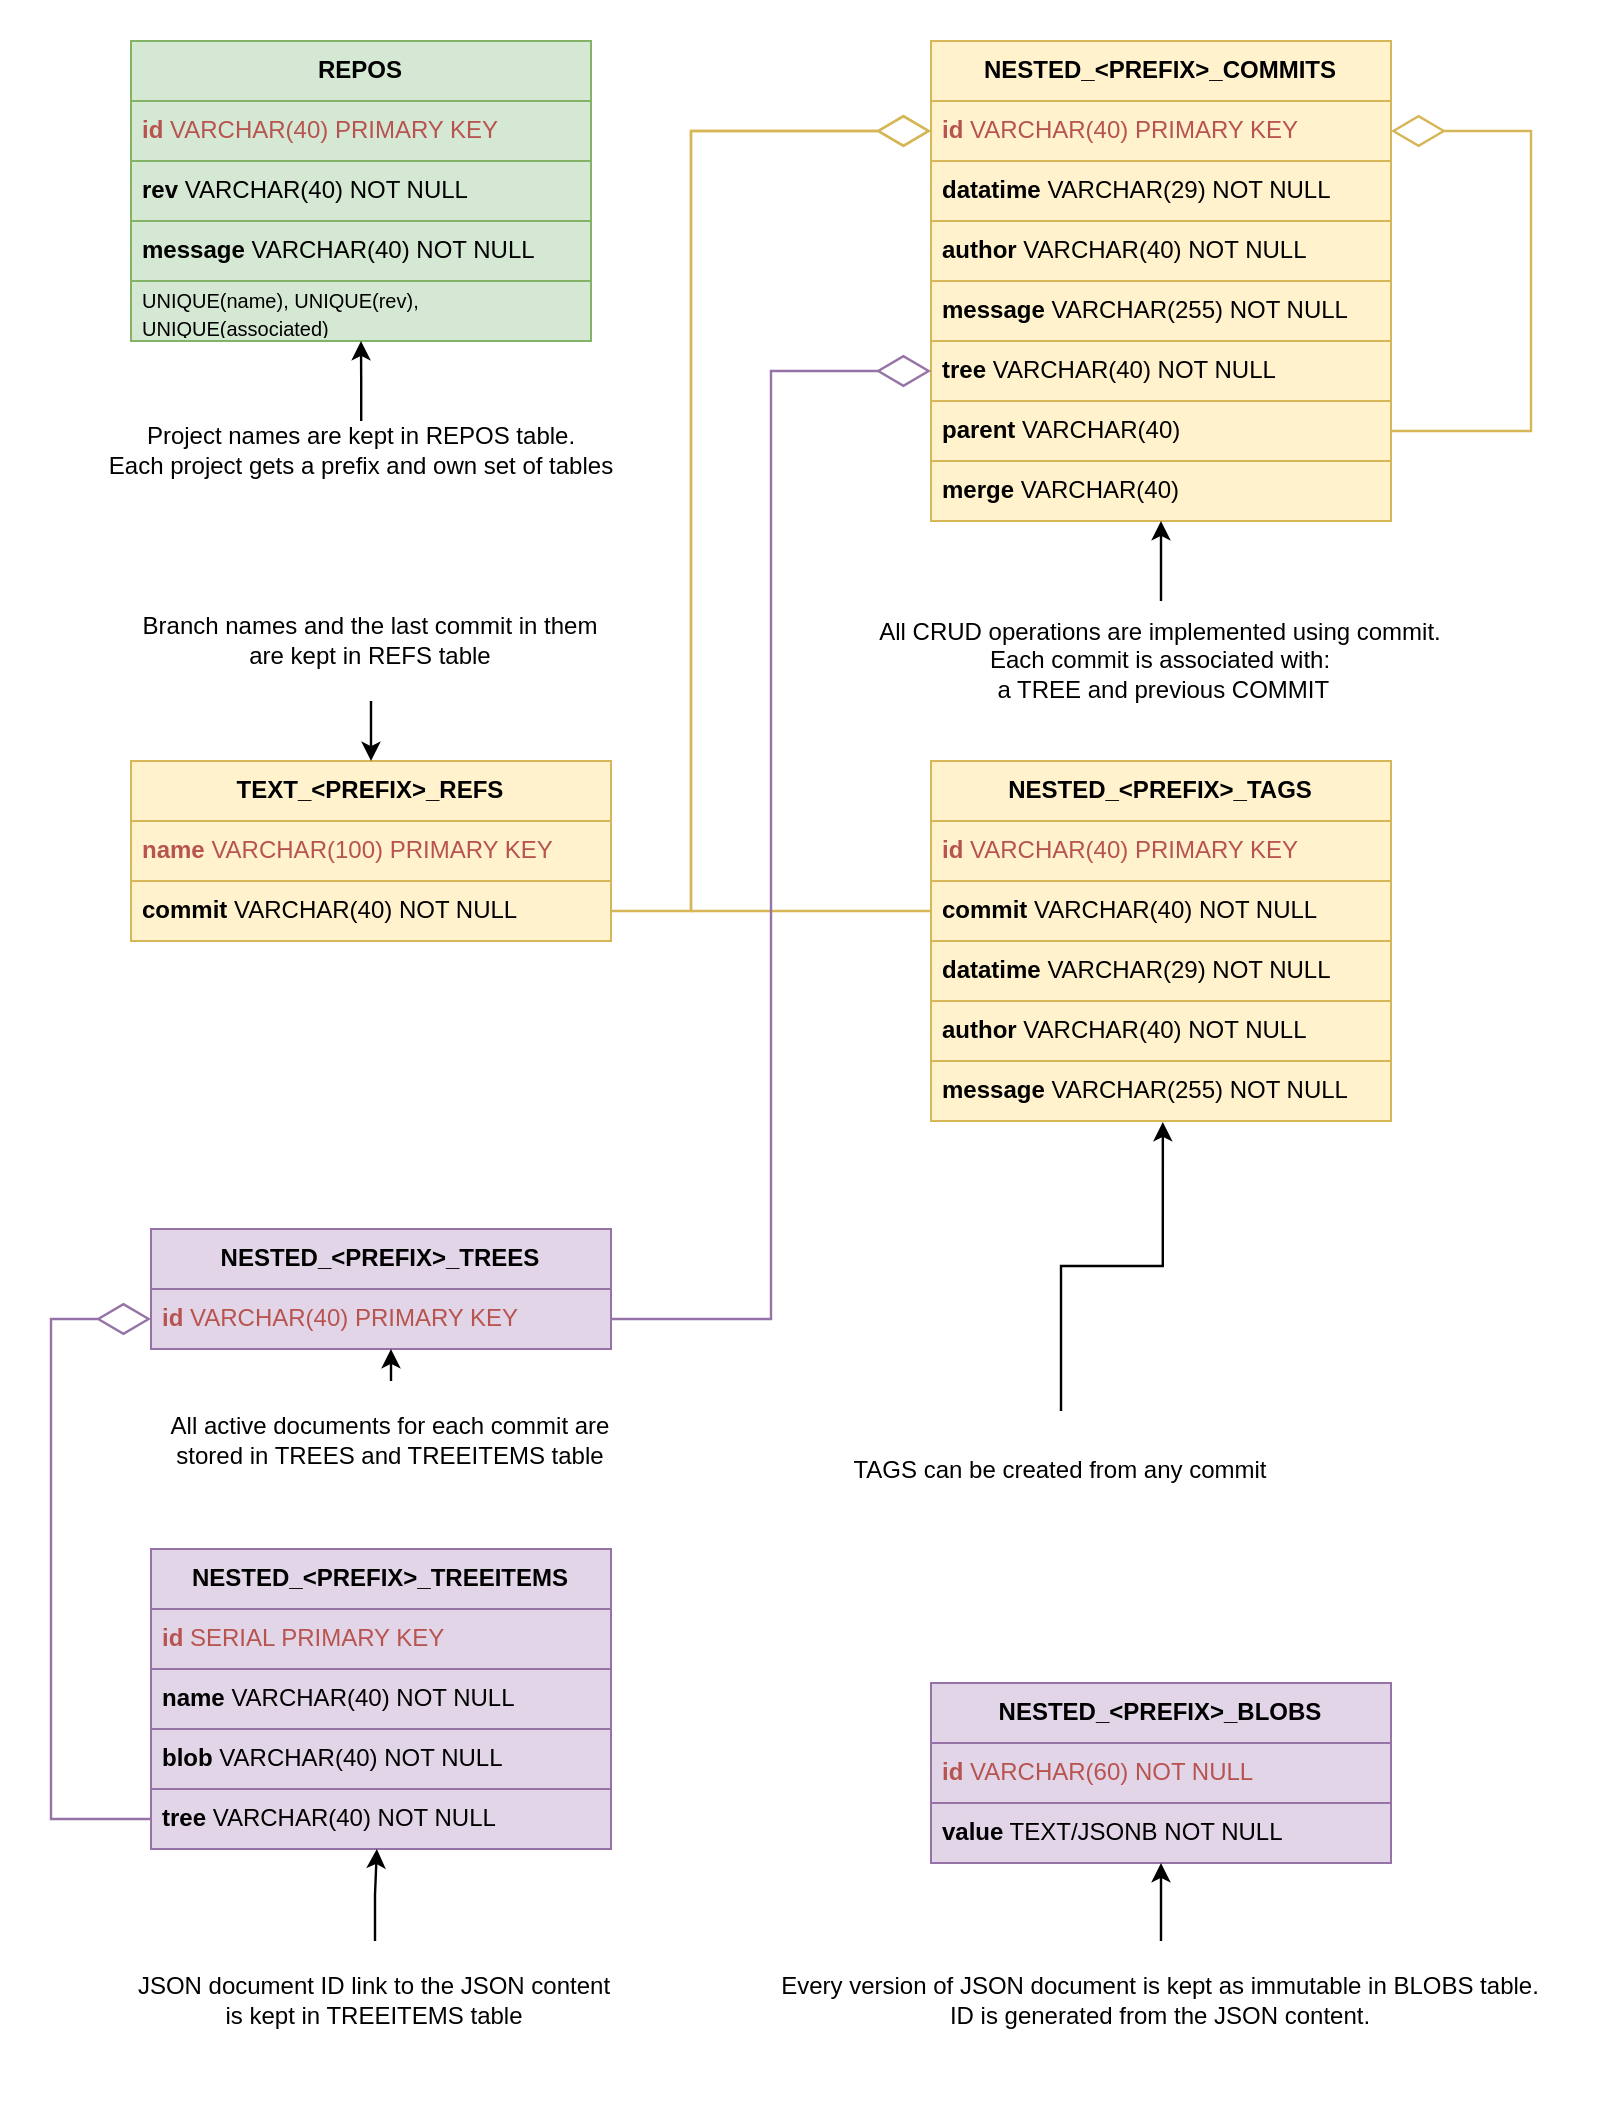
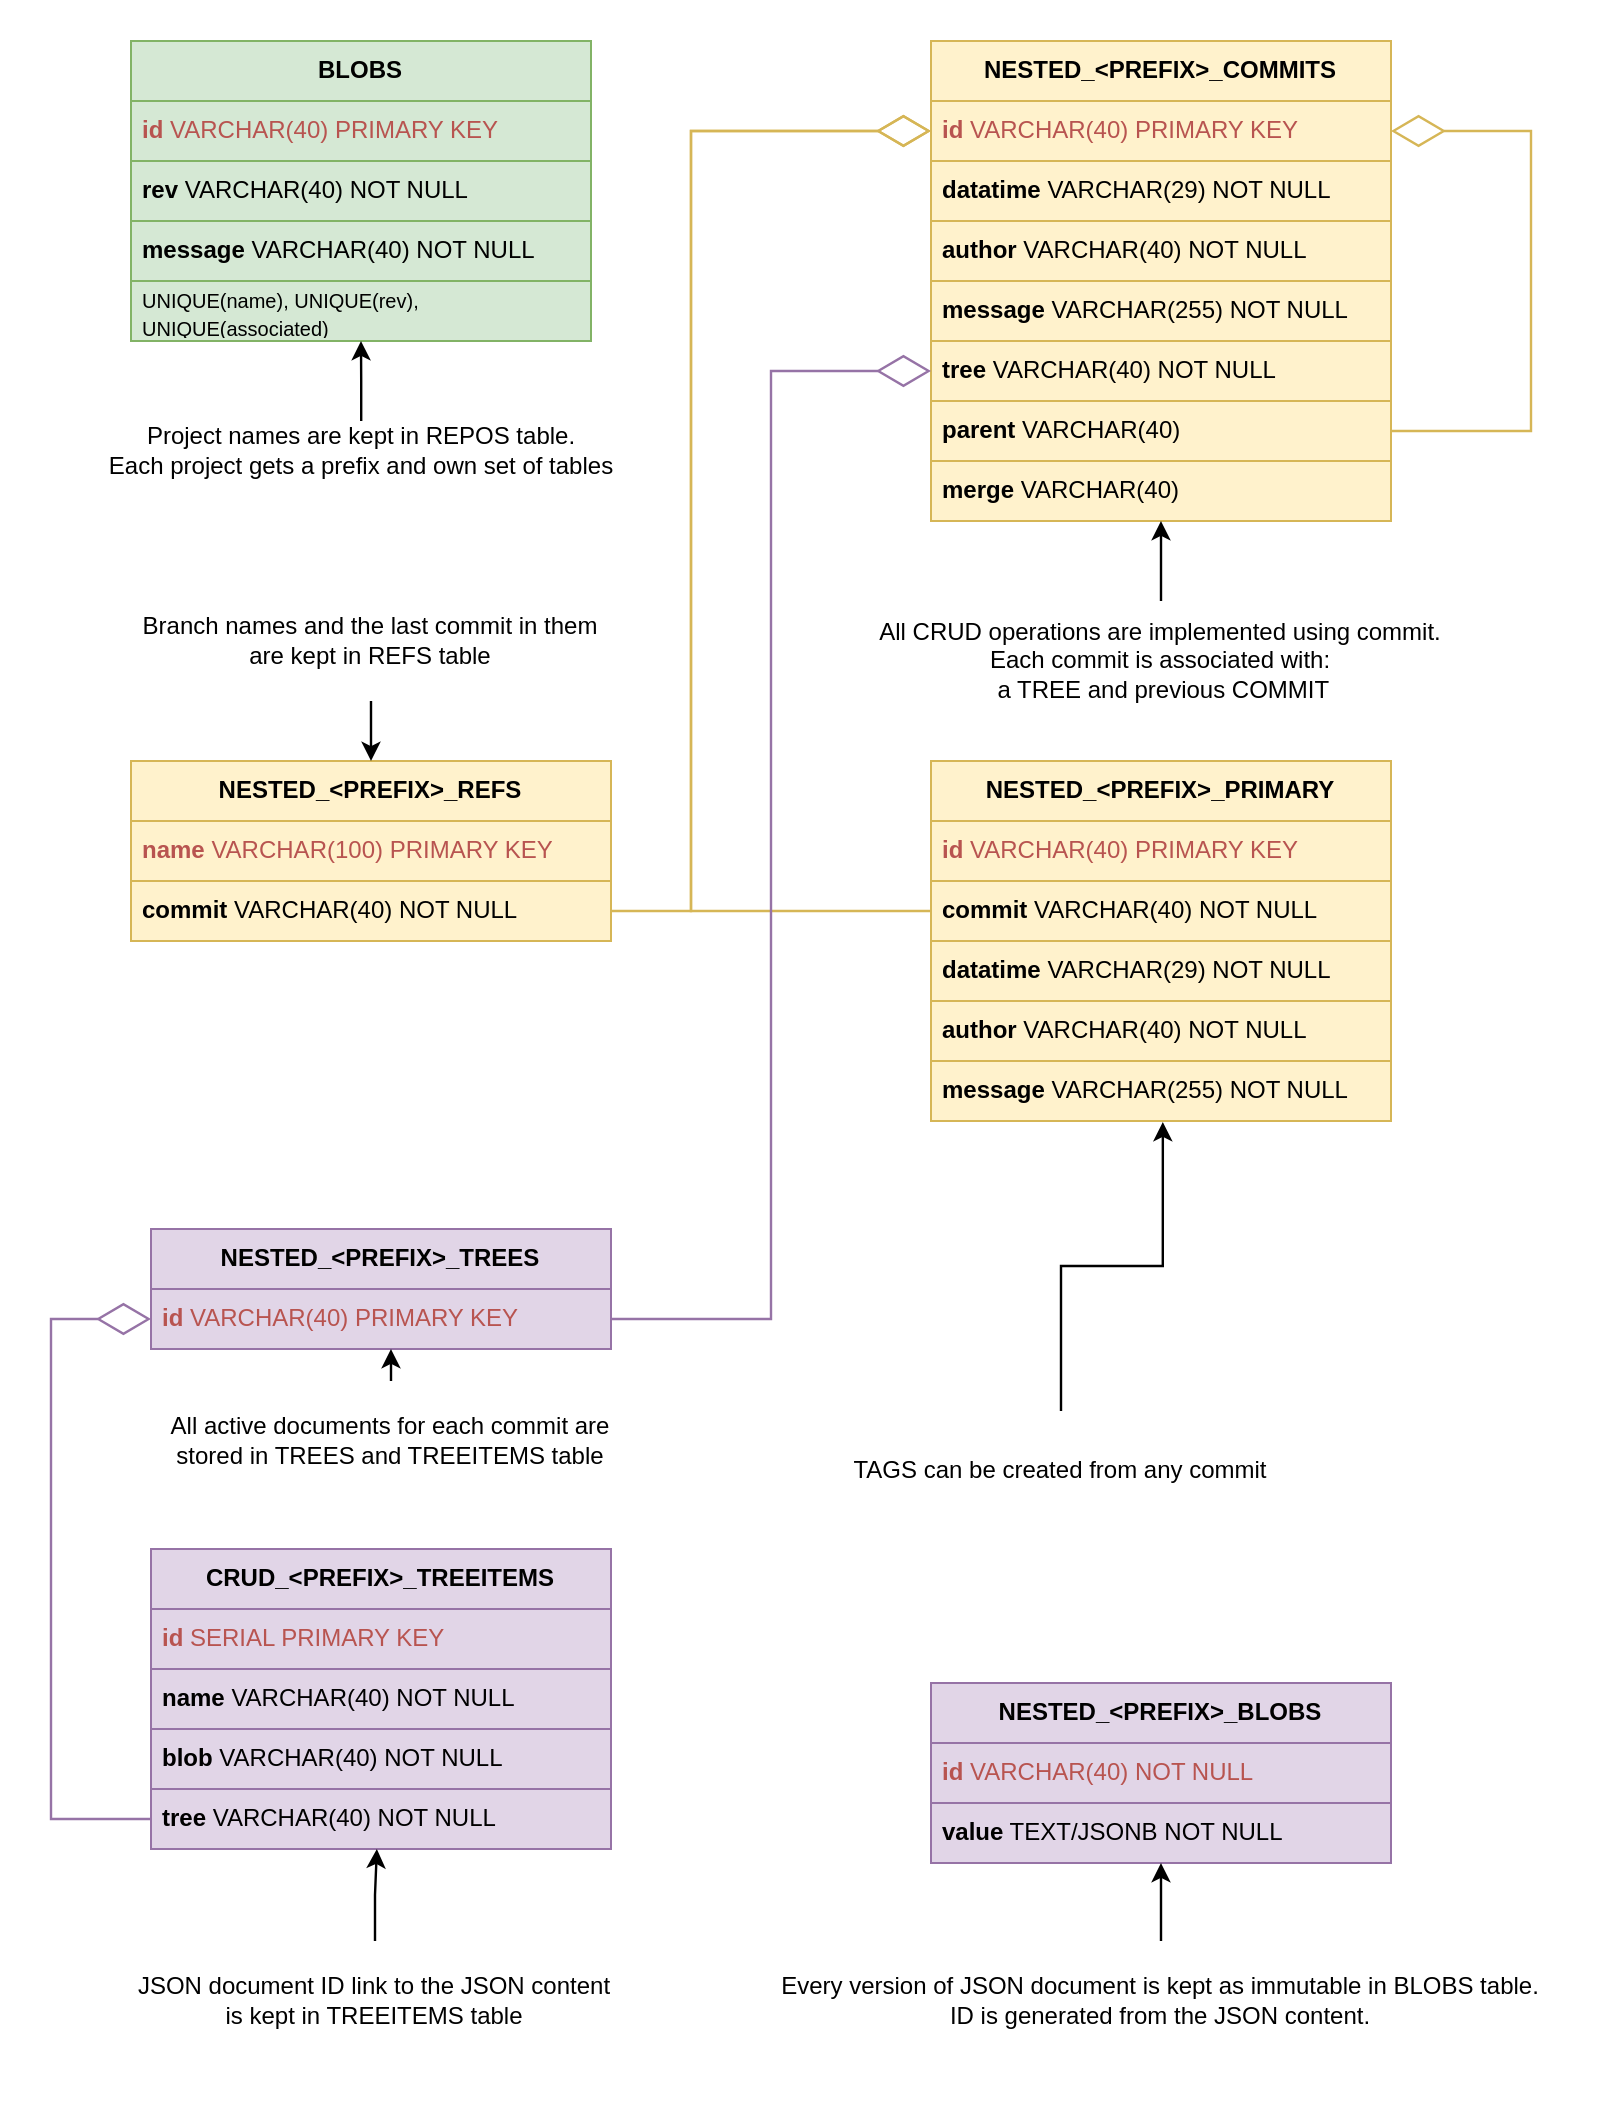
node "REPOS": label "REPOS" -> "BLOBS"
node "TEXT_<PREFIX>_REFS": label "TEXT_<PREFIX>_REFS" -> "NESTED_<PREFIX>_REFS"
node "NESTED_<PREFIX>_TAGS": label "NESTED_<PREFIX>_TAGS" -> "NESTED_<PREFIX>_PRIMARY"
node "NESTED_<PREFIX>_TREEITEMS": label "NESTED_<PREFIX>_TREEITEMS" -> "CRUD_<PREFIX>_TREEITEMS"
node "id VARCHAR(60) NOT NULL": label "id VARCHAR(60) NOT NULL" -> "id VARCHAR(40) NOT NULL"
